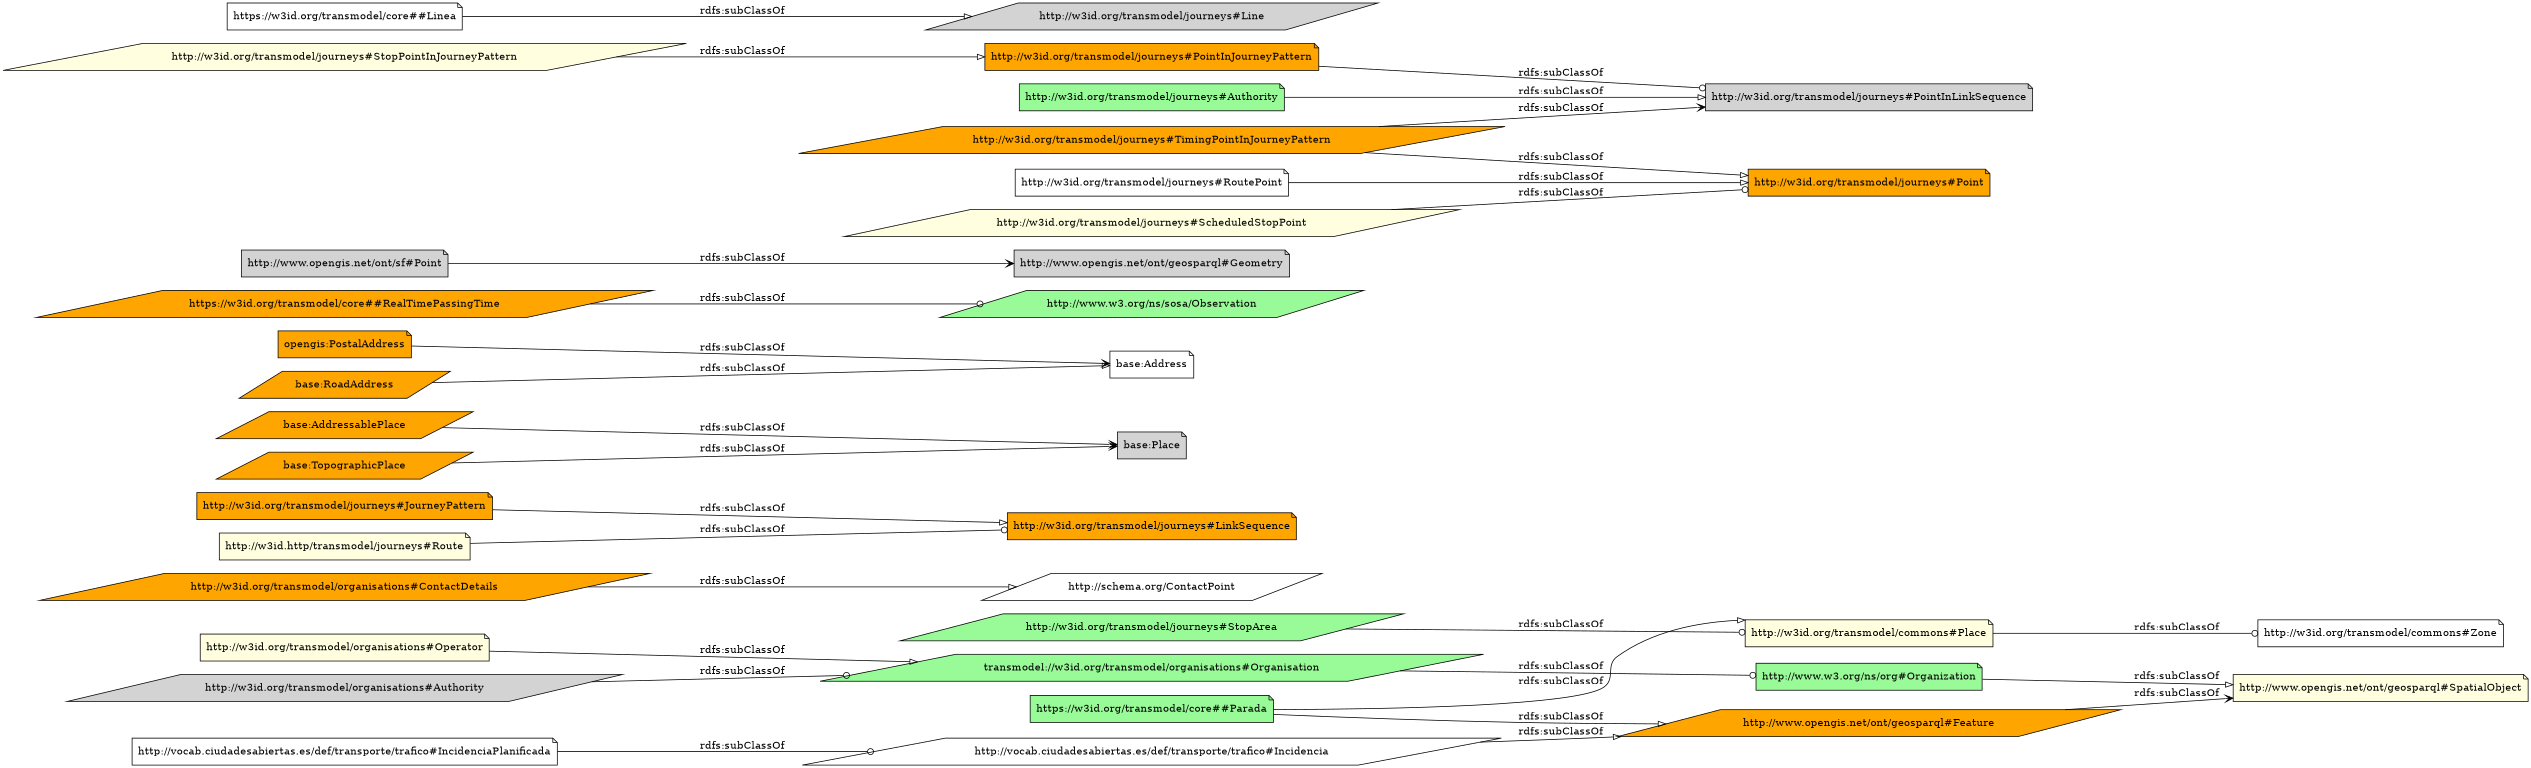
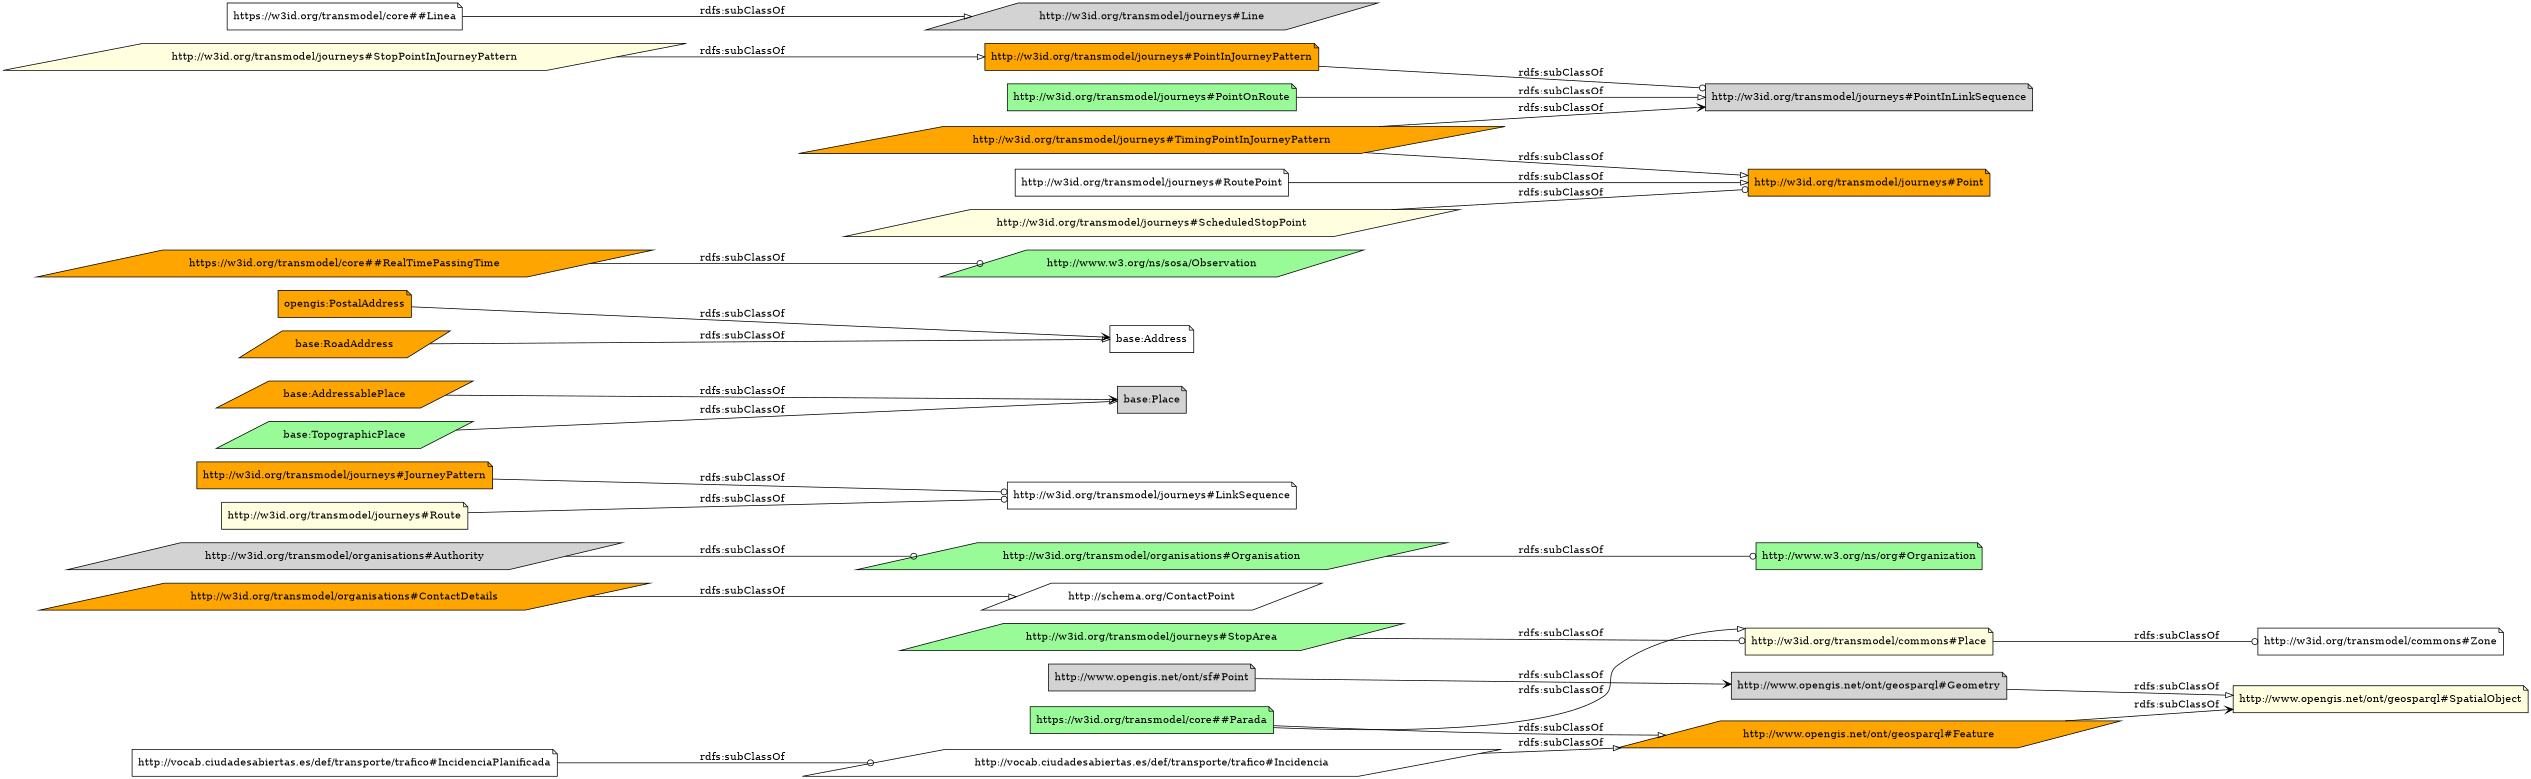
node "http://w3id.org/transmodel/journeys#Authority": label "http://w3id.org/transmodel/journeys#Authority" -> "http://w3id.org/transmodel/journeys#PointOnRoute"
edge "base:TopographicPlace" -> "base:Place": arrowhead vee -> onormal
node "base:TopographicPlace": fillcolor orange -> palegreen
edge "http://w3id.org/transmodel/journeys#JourneyPattern" -> "http://w3id.org/transmodel/journeys#LinkSequence": arrowhead onormal -> odot
node "http://w3id.org/transmodel/journeys#LinkSequence": fillcolor orange -> white
node "http://w3id.http/transmodel/journeys#Route": label "http://w3id.http/transmodel/journeys#Route" -> "http://w3id.org/transmodel/journeys#Route"
node "http://w3id.org/transmodel/organisations#Operator": removed
node "transmodel://w3id.org/transmodel/organisations#Organisation": label "transmodel://w3id.org/transmodel/organisations#Organisation" -> "http://w3id.org/transmodel/organisations#Organisation"
edge "http://www.w3.org/ns/org#Organization" -> "http://www.opengis.net/ont/geosparql#SpatialObject": now "http://www.opengis.net/ont/geosparql#Geometry" -> "http://www.opengis.net/ont/geosparql#SpatialObject"
